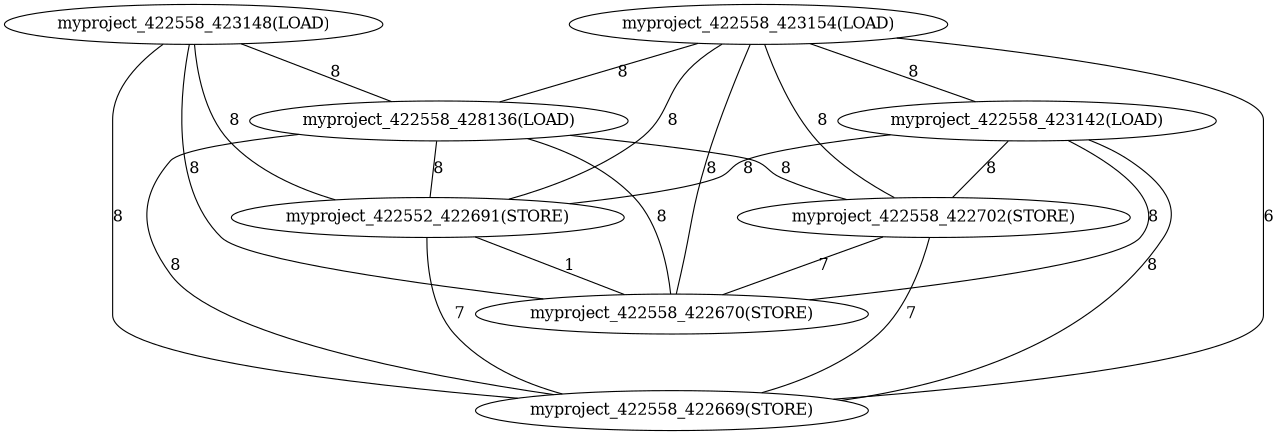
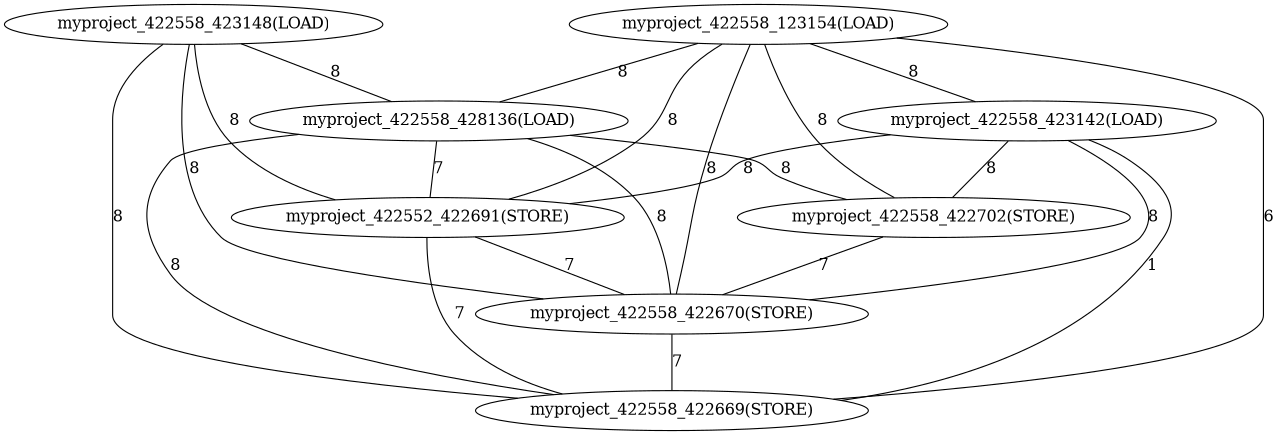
node "myproject_422558_423154(LOAD)": label "myproject_422558_423154(LOAD)" -> "myproject_422558_123154(LOAD)"
edge "myproject_422558_428136(LOAD)" -- "myproject_422552_422691(STORE)": label "8" -> "7"
edge "myproject_422552_422691(STORE)" -- "myproject_422558_422670(STORE)": label "1" -> "7"
edge "myproject_422558_423142(LOAD)" -- "myproject_422558_422669(STORE)": label "8" -> "1"
edge "myproject_422558_422702(STORE)" -- "myproject_422558_422669(STORE)": now "myproject_422558_422670(STORE)" -- "myproject_422558_422669(STORE)"
